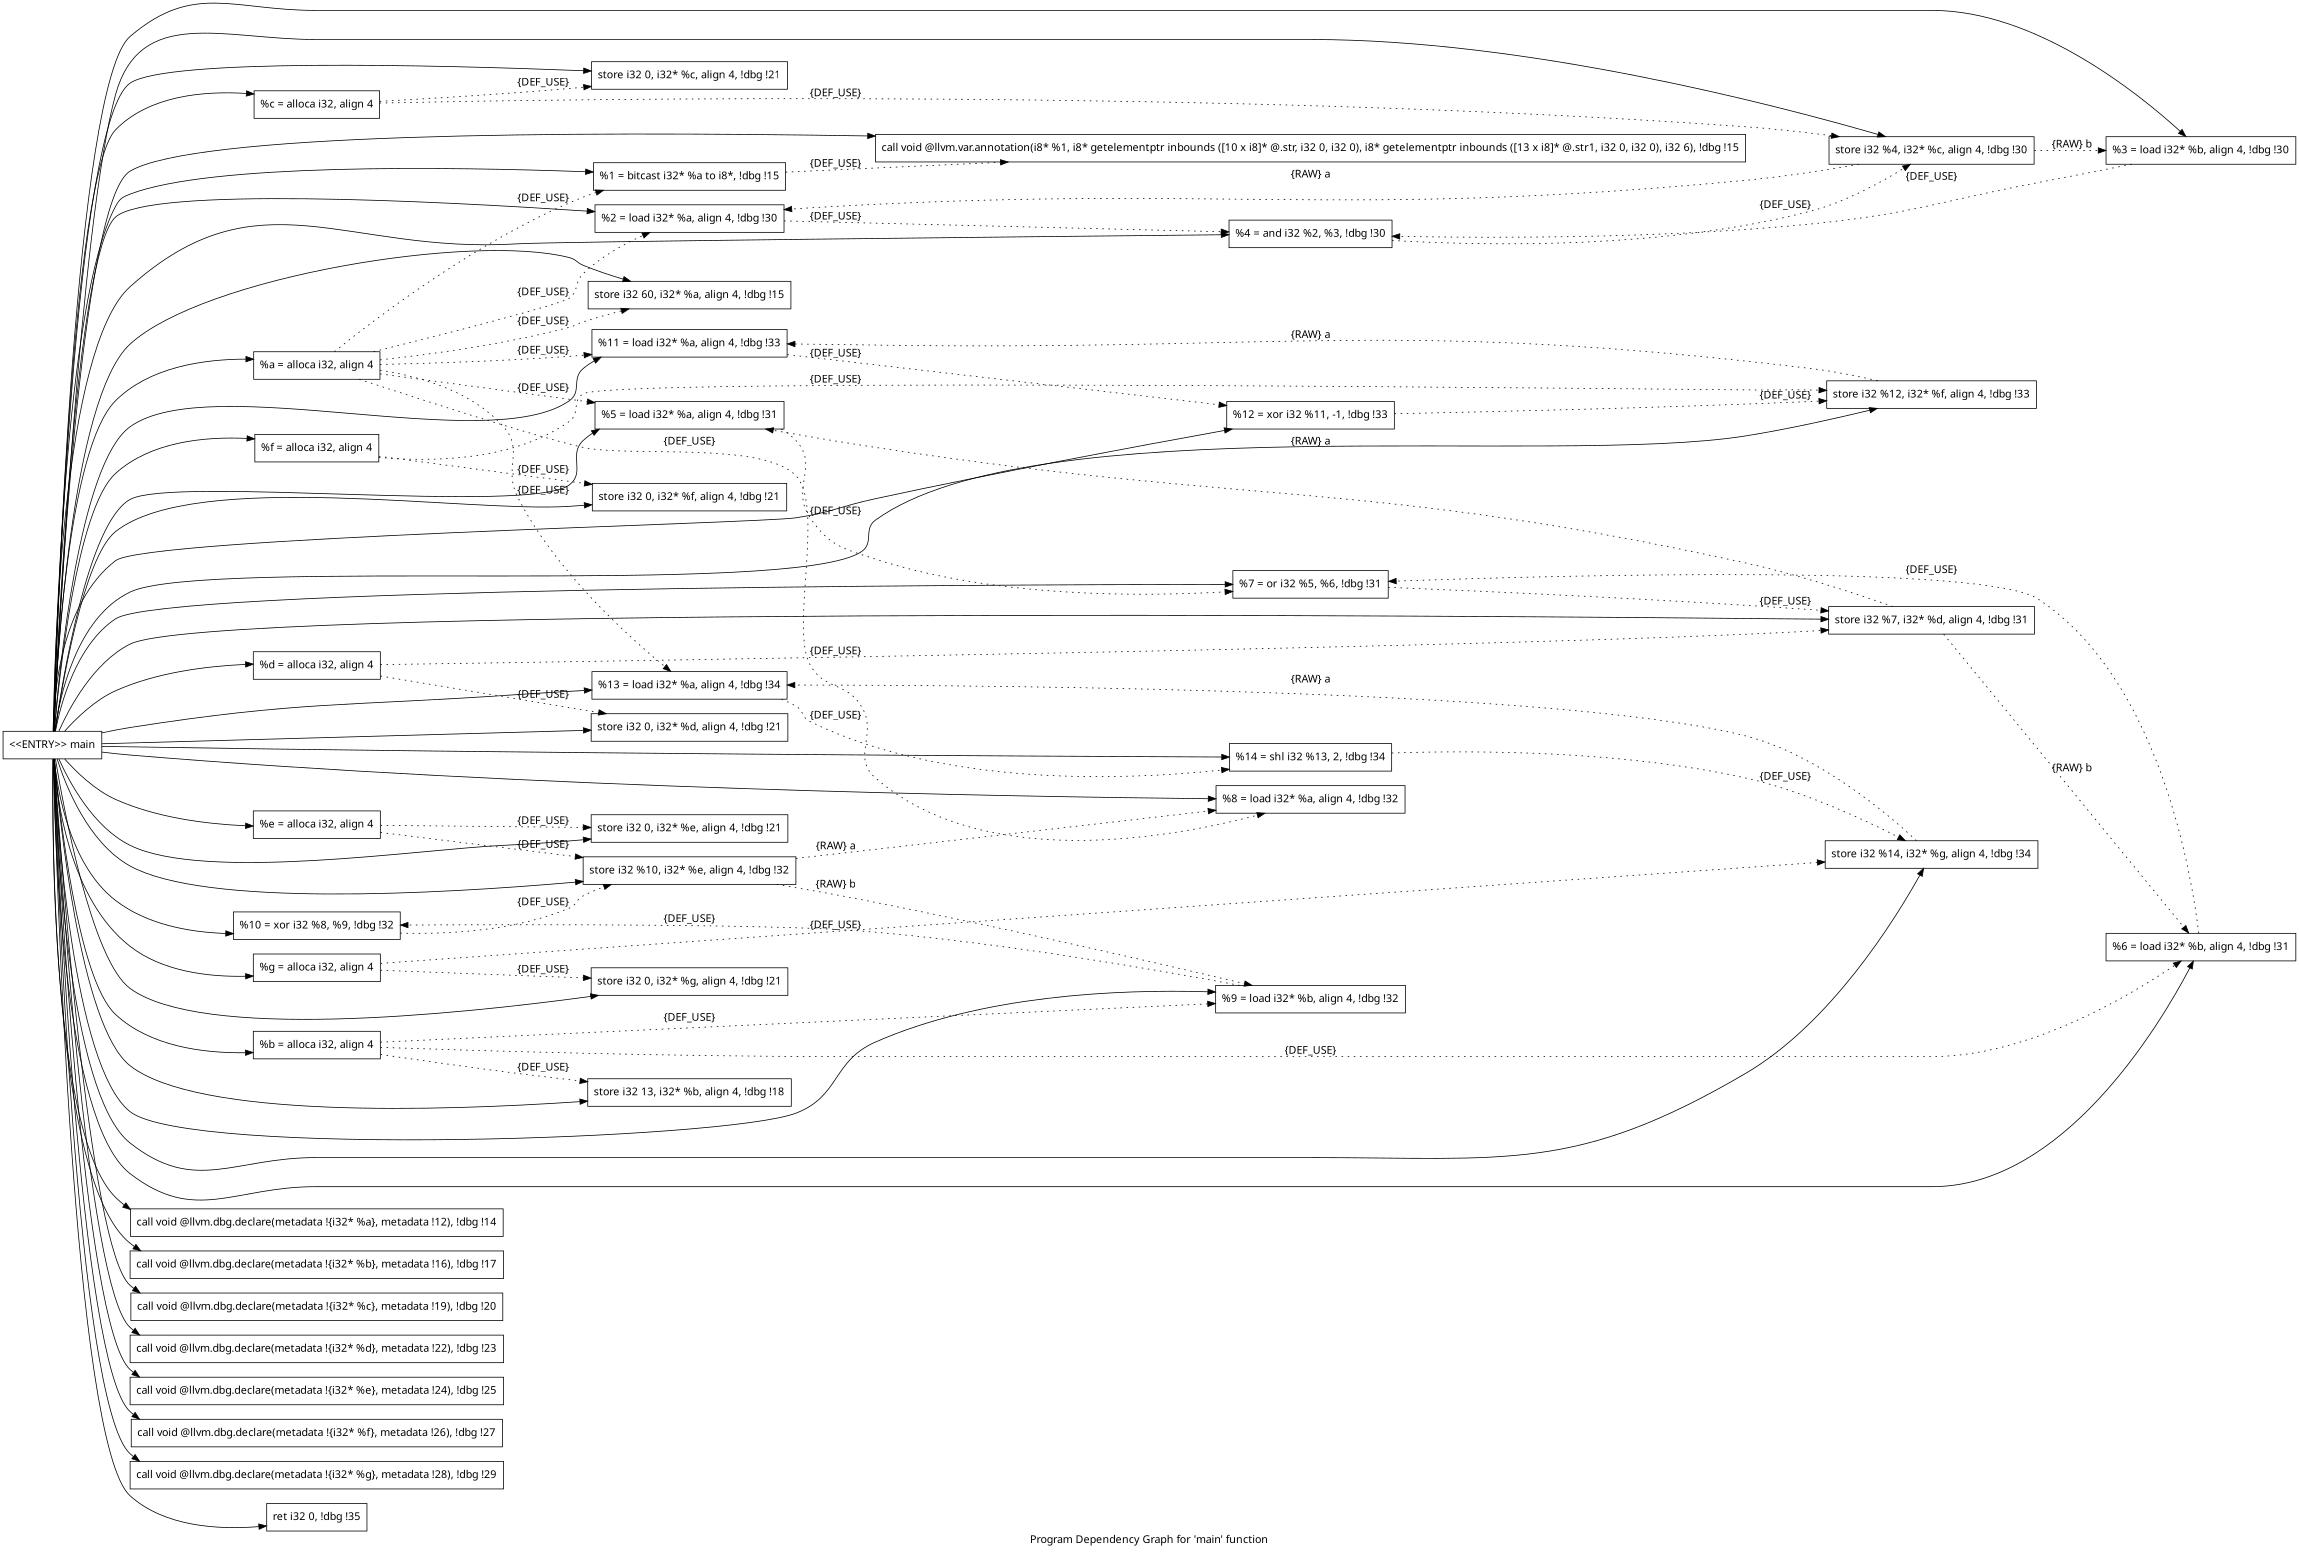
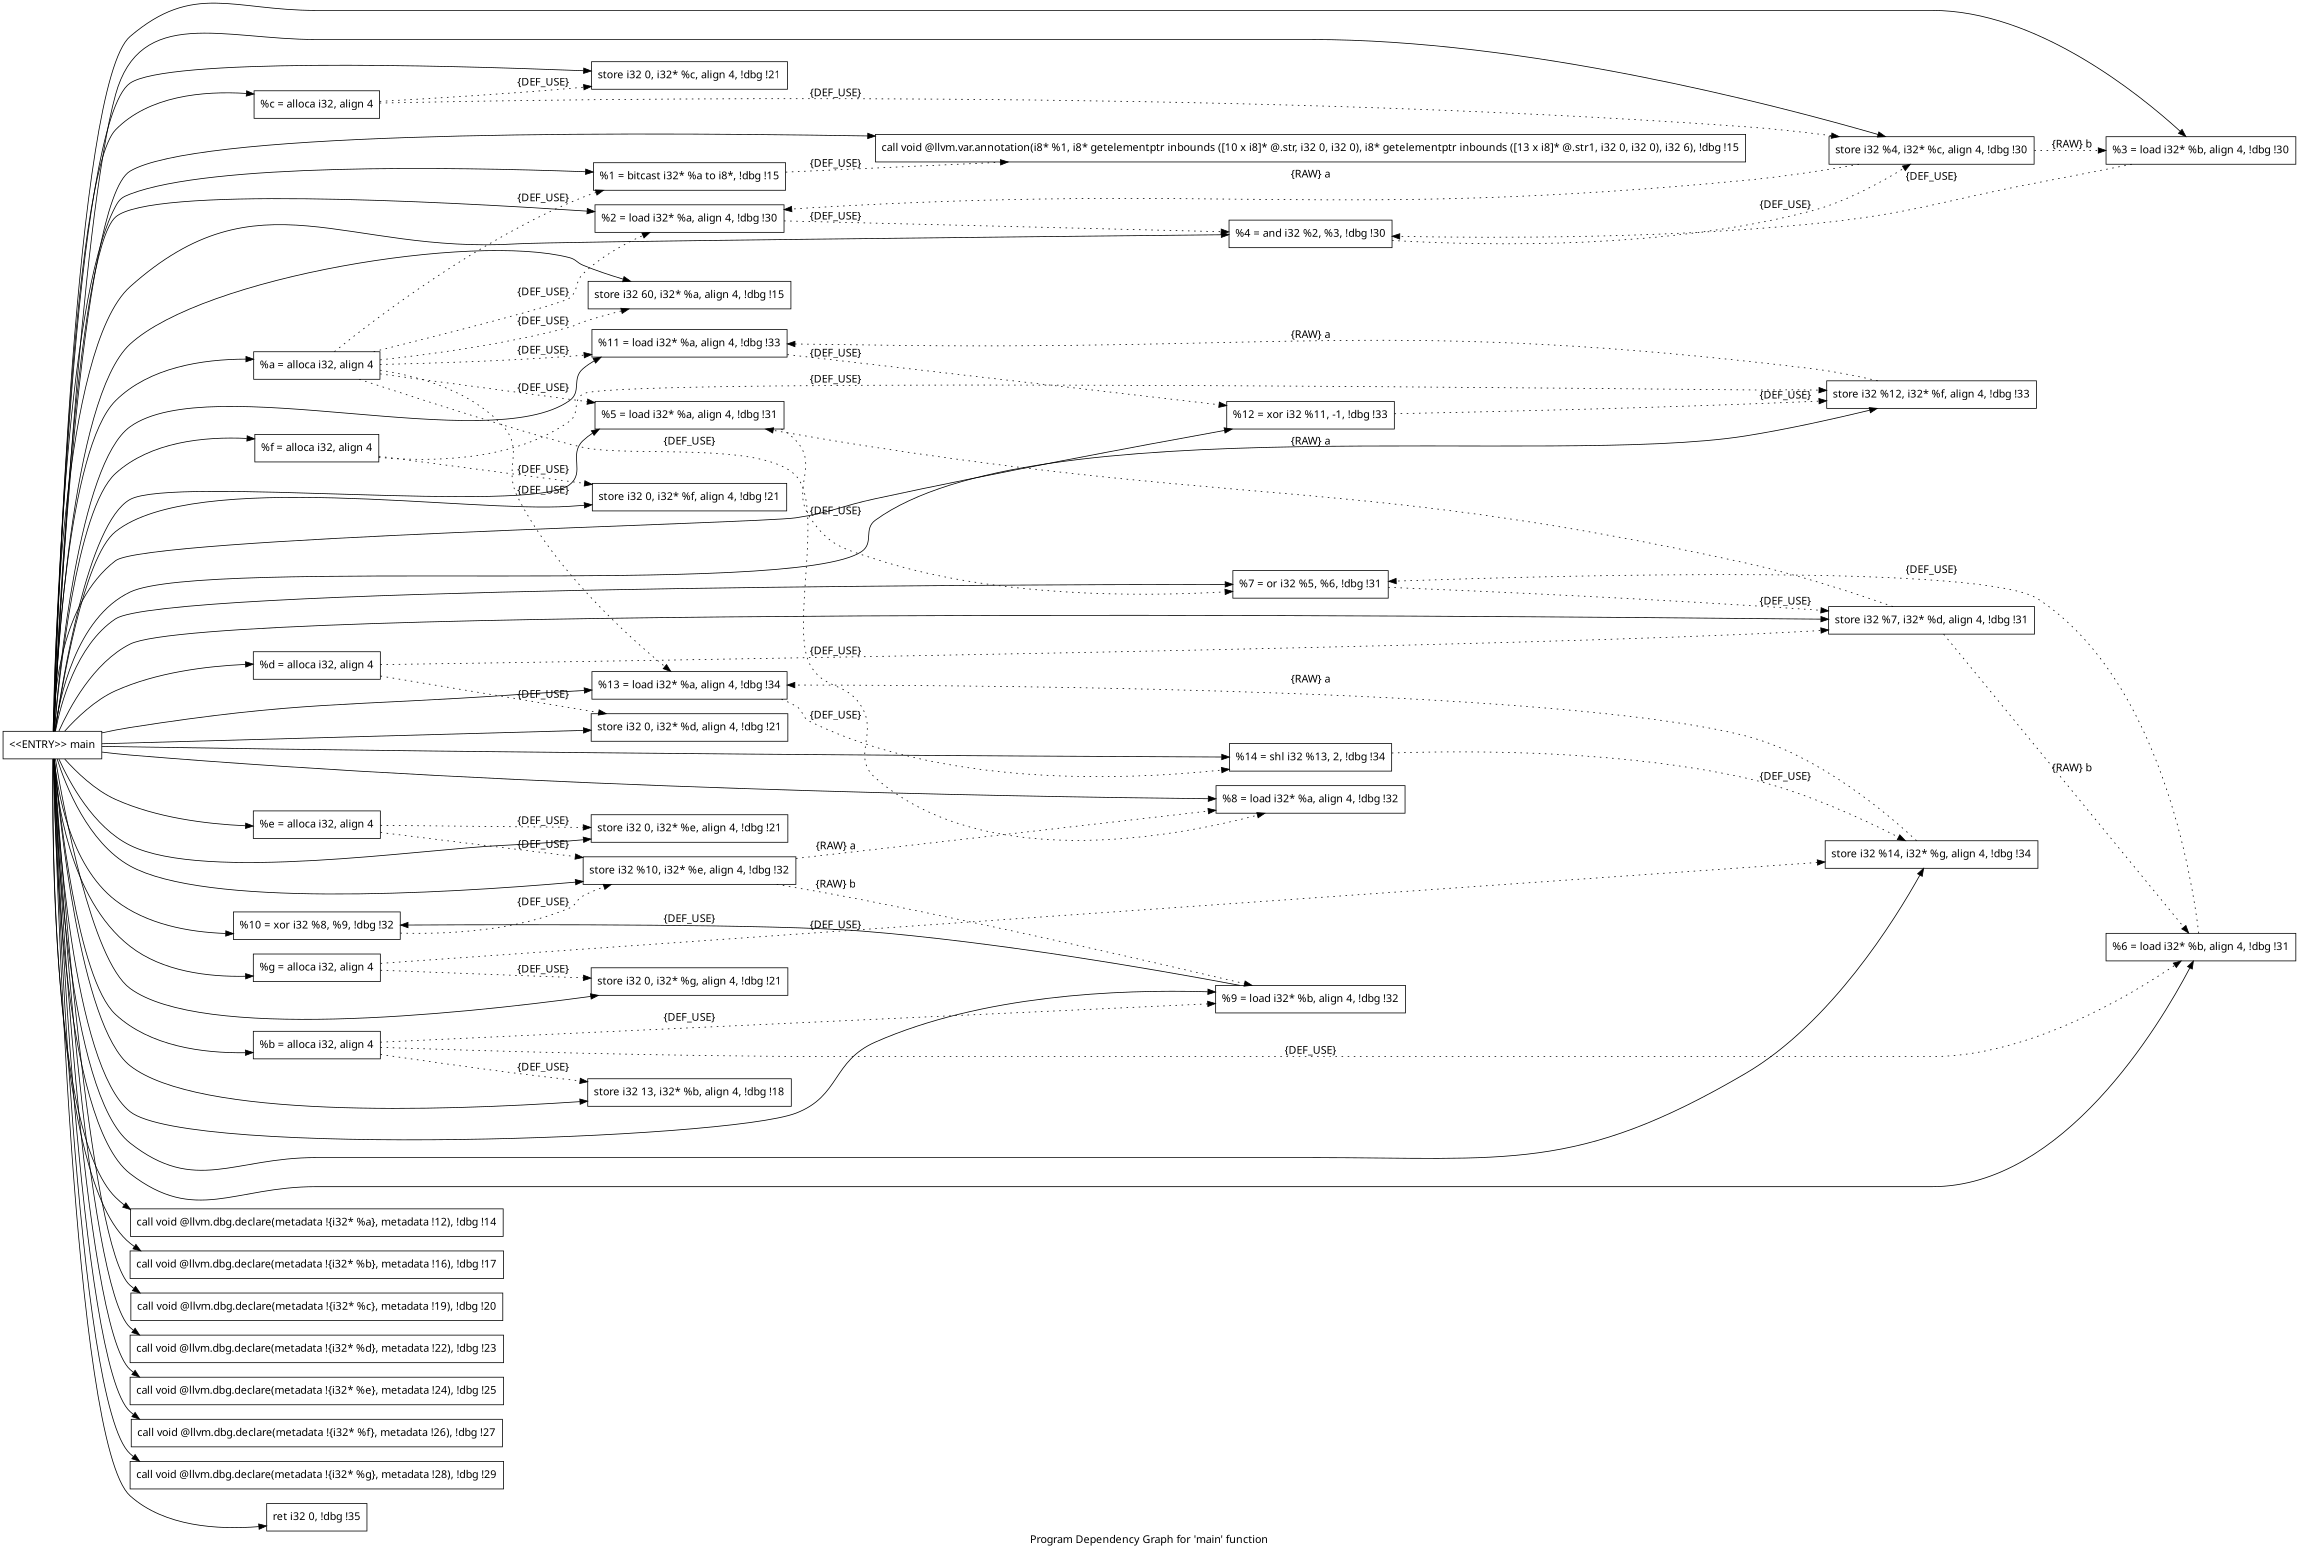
edge "%9 = load i32* %b, align 4, !dbg !32" -> "%10 = xor i32 %8, %9, !dbg !32": style dotted -> solid
